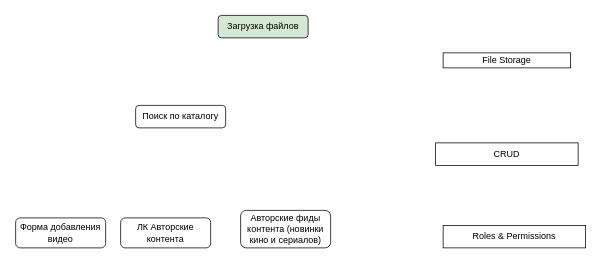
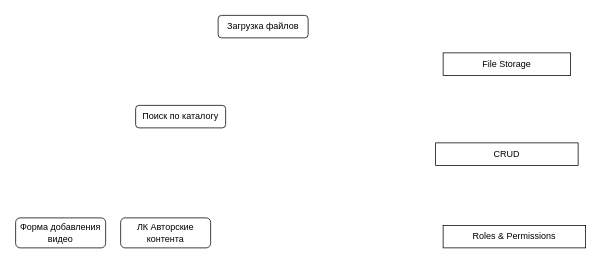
node "Загрузка файлов": fillcolor #d5e8d4 -> #ffffff
node "File Storage": size 128x15 -> 128x23
node "Авторские фиды контента (новинки кино и сериалов)": removed
